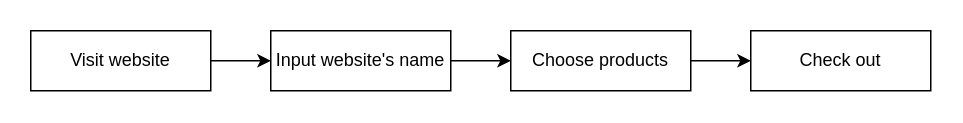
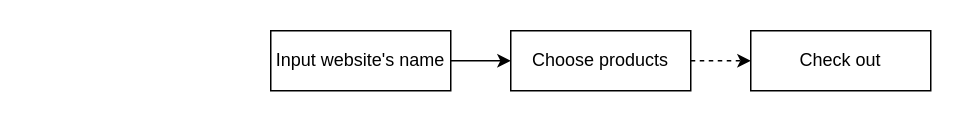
node "Visit website": removed
edge "Visit website" -> "Input website's name": removed
edge "Choose products" -> "Check out": style solid -> dashed
